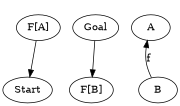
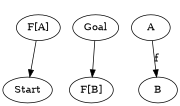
edge "B" -> "A": reversed
